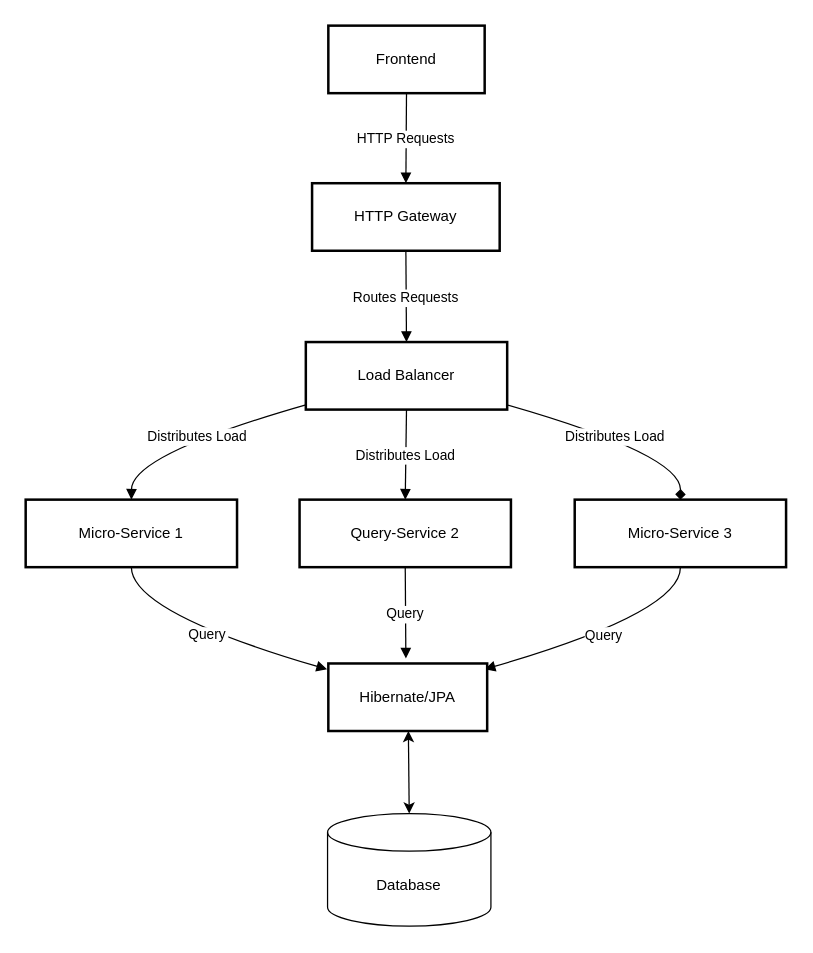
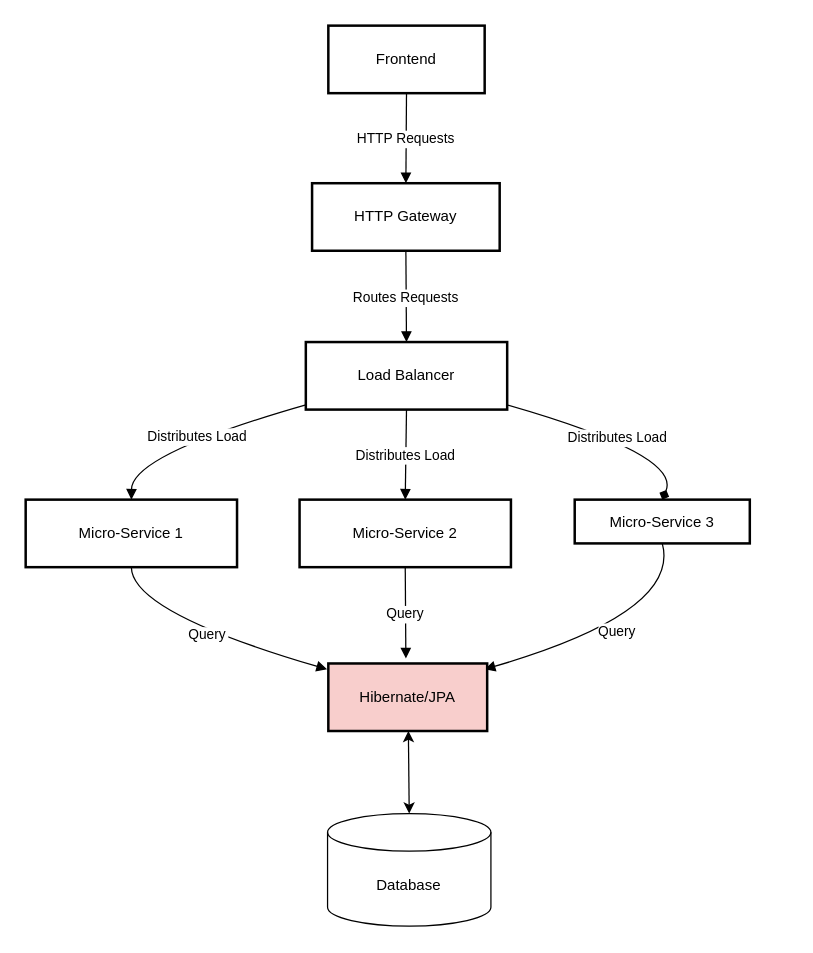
node "Query-Service 2": label "Query-Service 2" -> "Micro-Service 2"
node "Micro-Service 3": size 211x68 -> 175x44
node "Hibernate/JPA": fillcolor #ffffff -> #f8cecc
